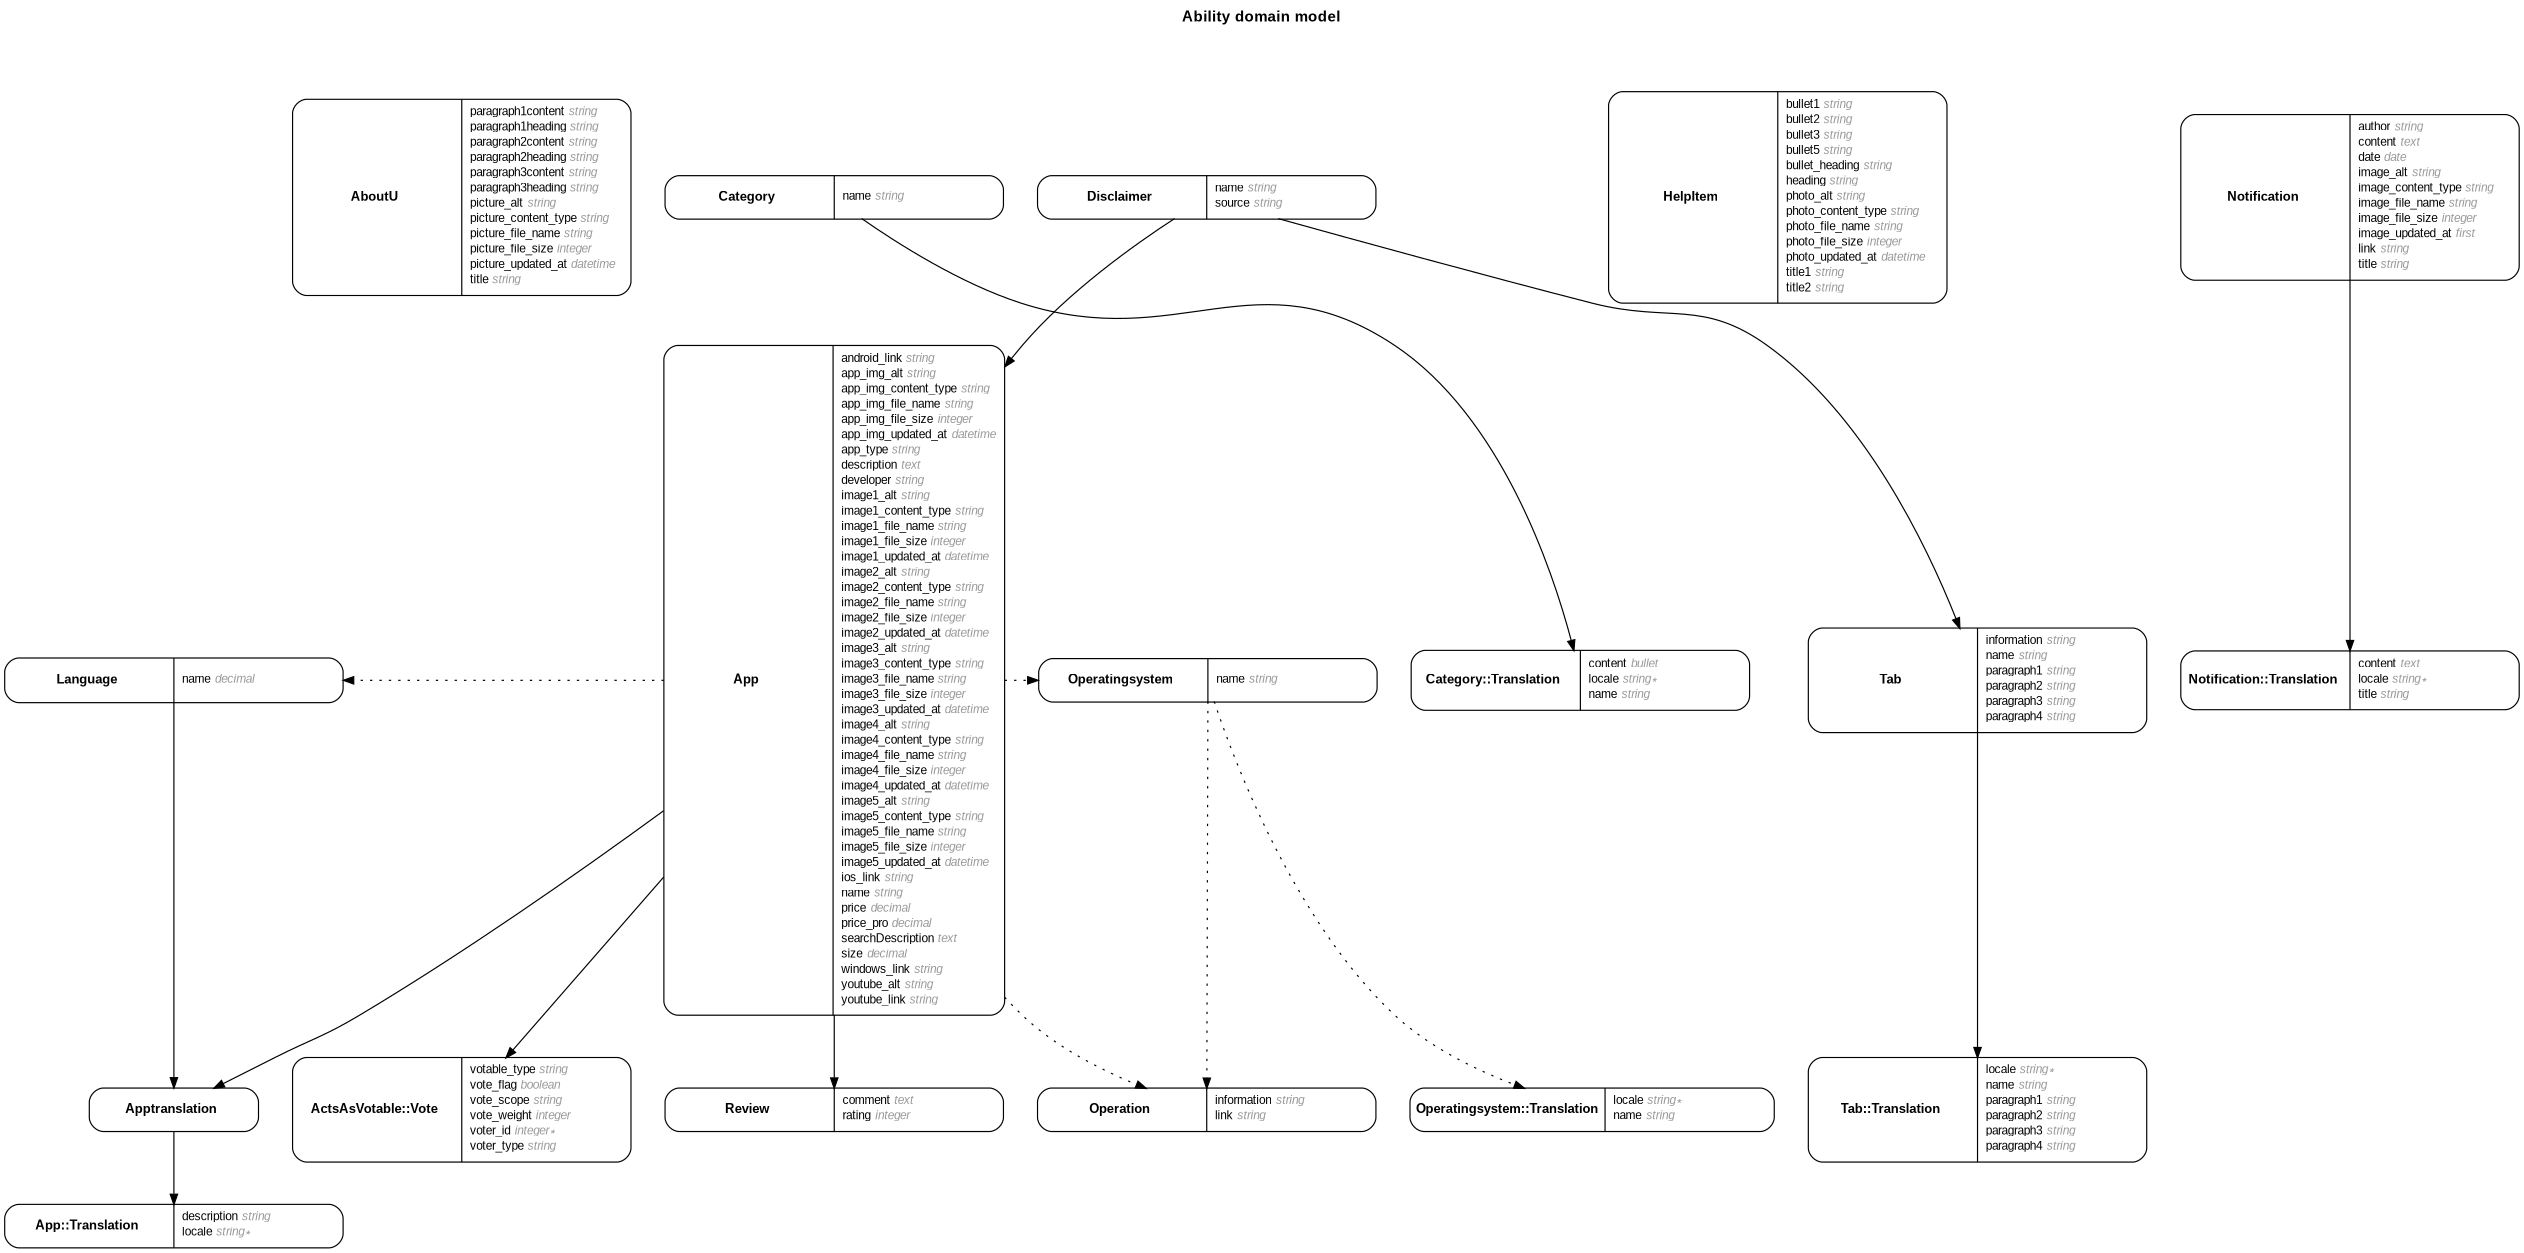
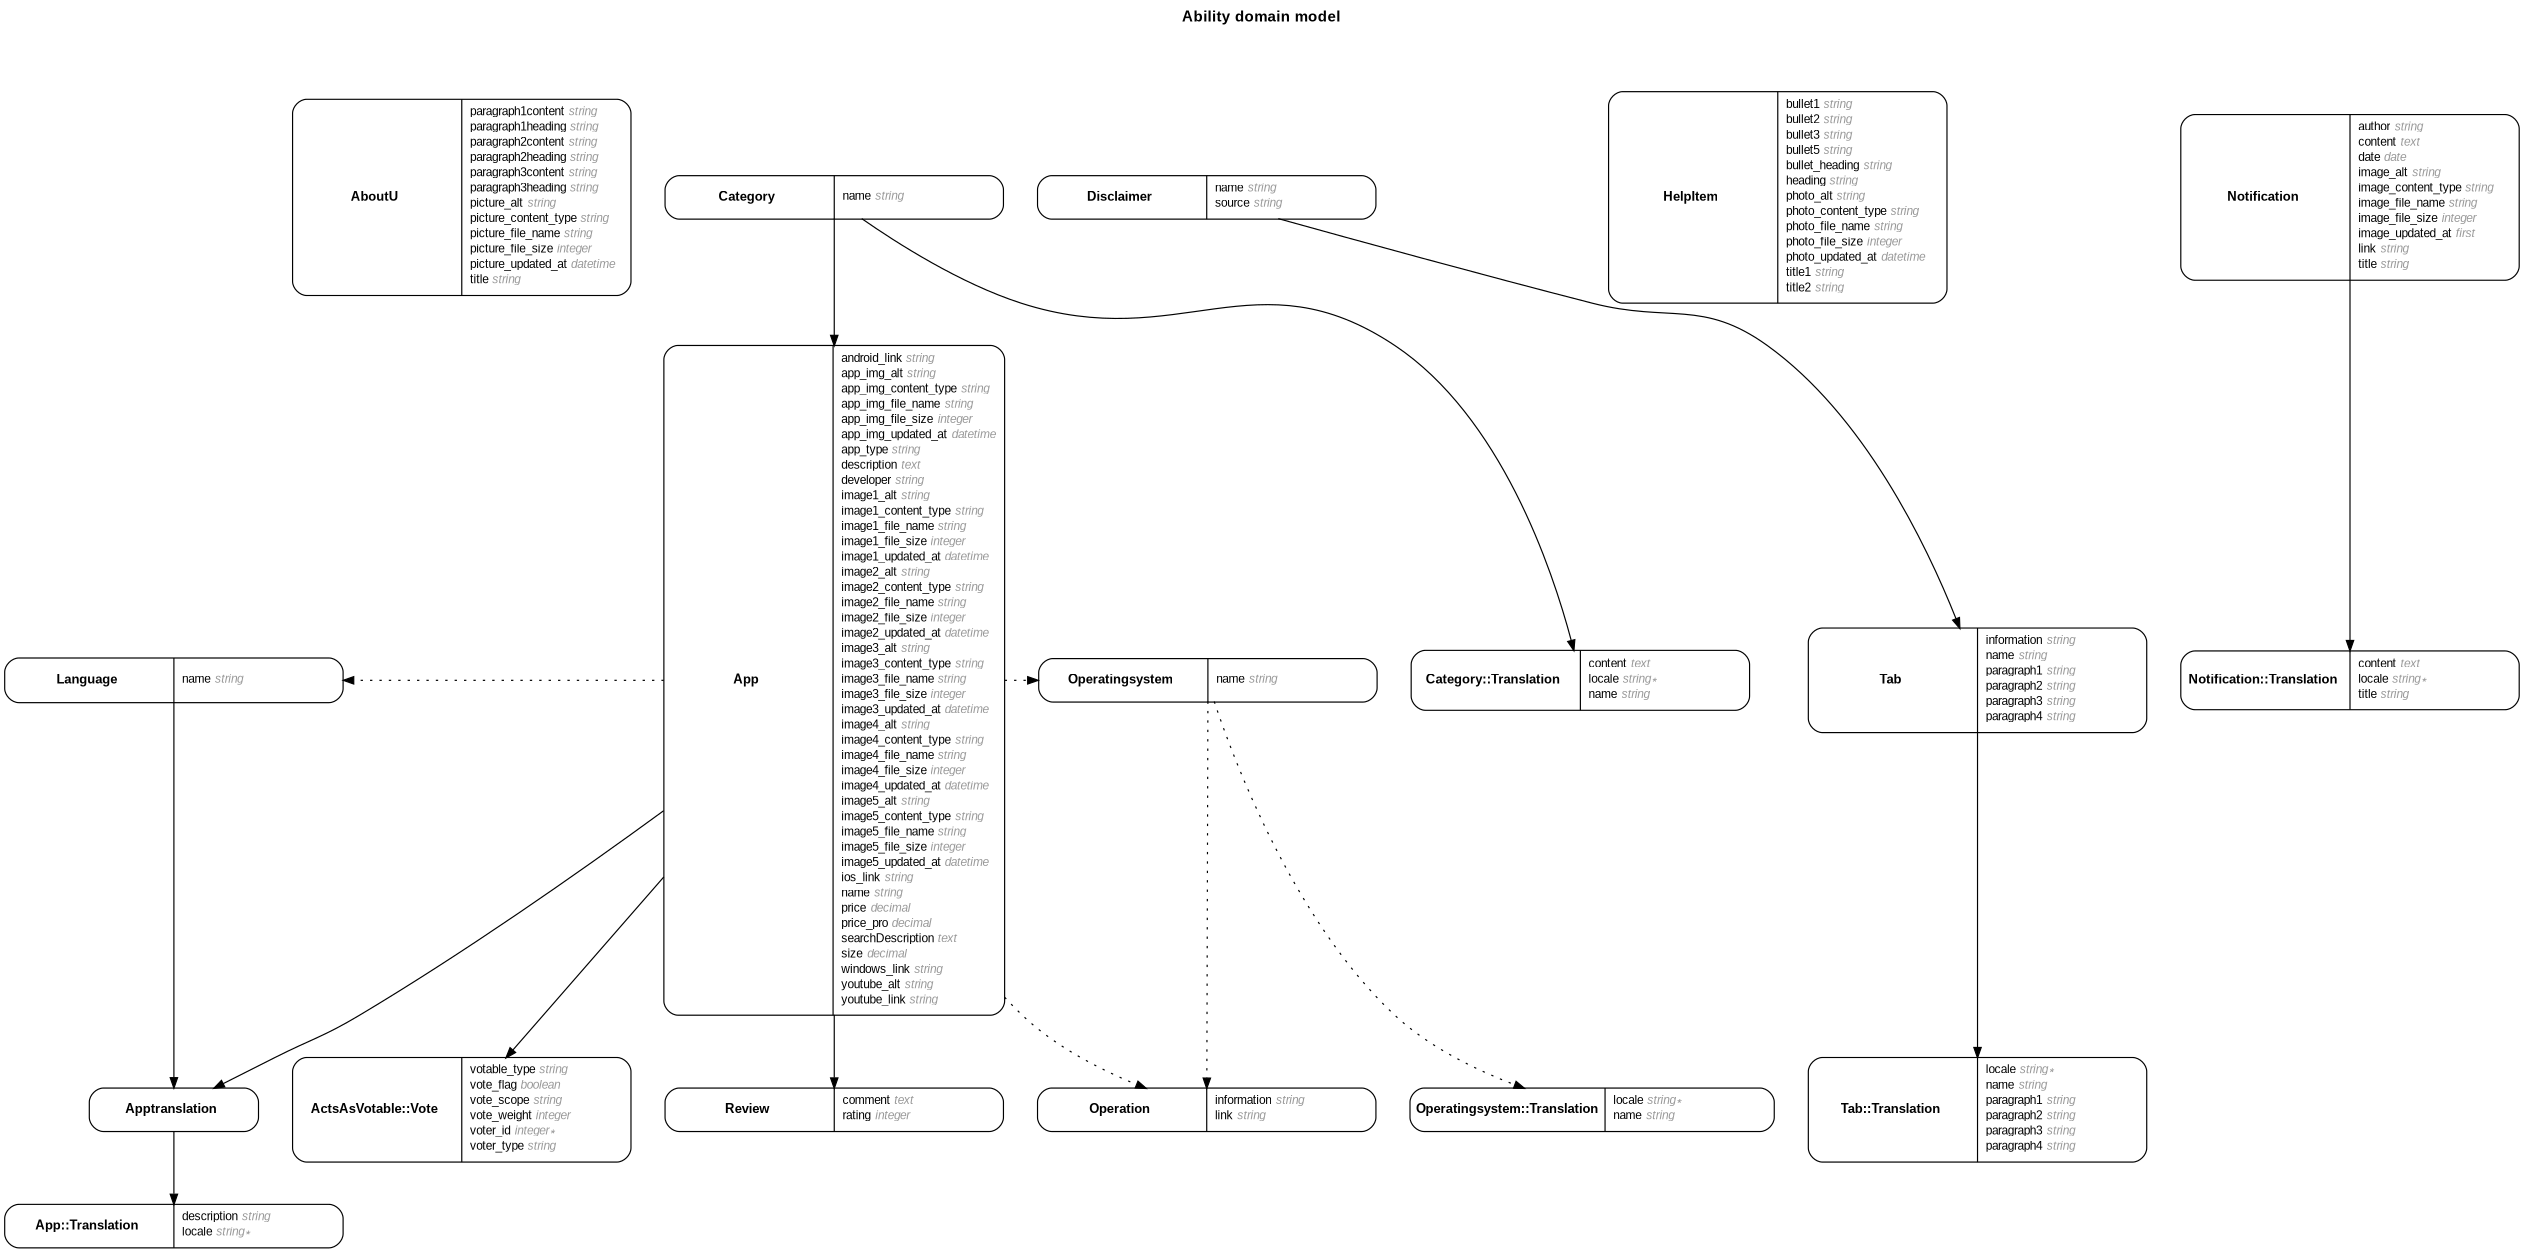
edge "Disclaimer" -- "App": now "Category" -- "App"
node "Category::Translation": text "bullet" -> "text"
node "Language": text "decimal" -> "string"
